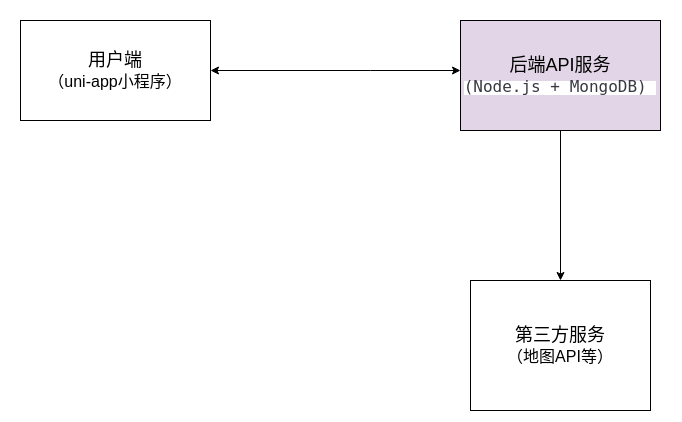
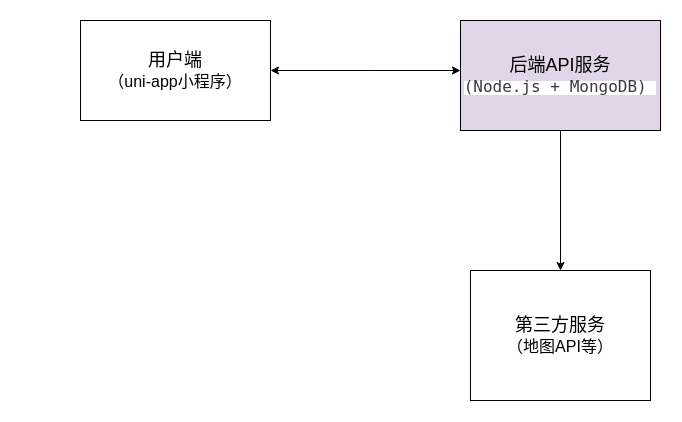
node "用户端 （uni-app小程序）": moved (116, 71) -> (176, 71)
node "第三方服务 （地图API等）": moved (561, 346) -> (561, 336)
